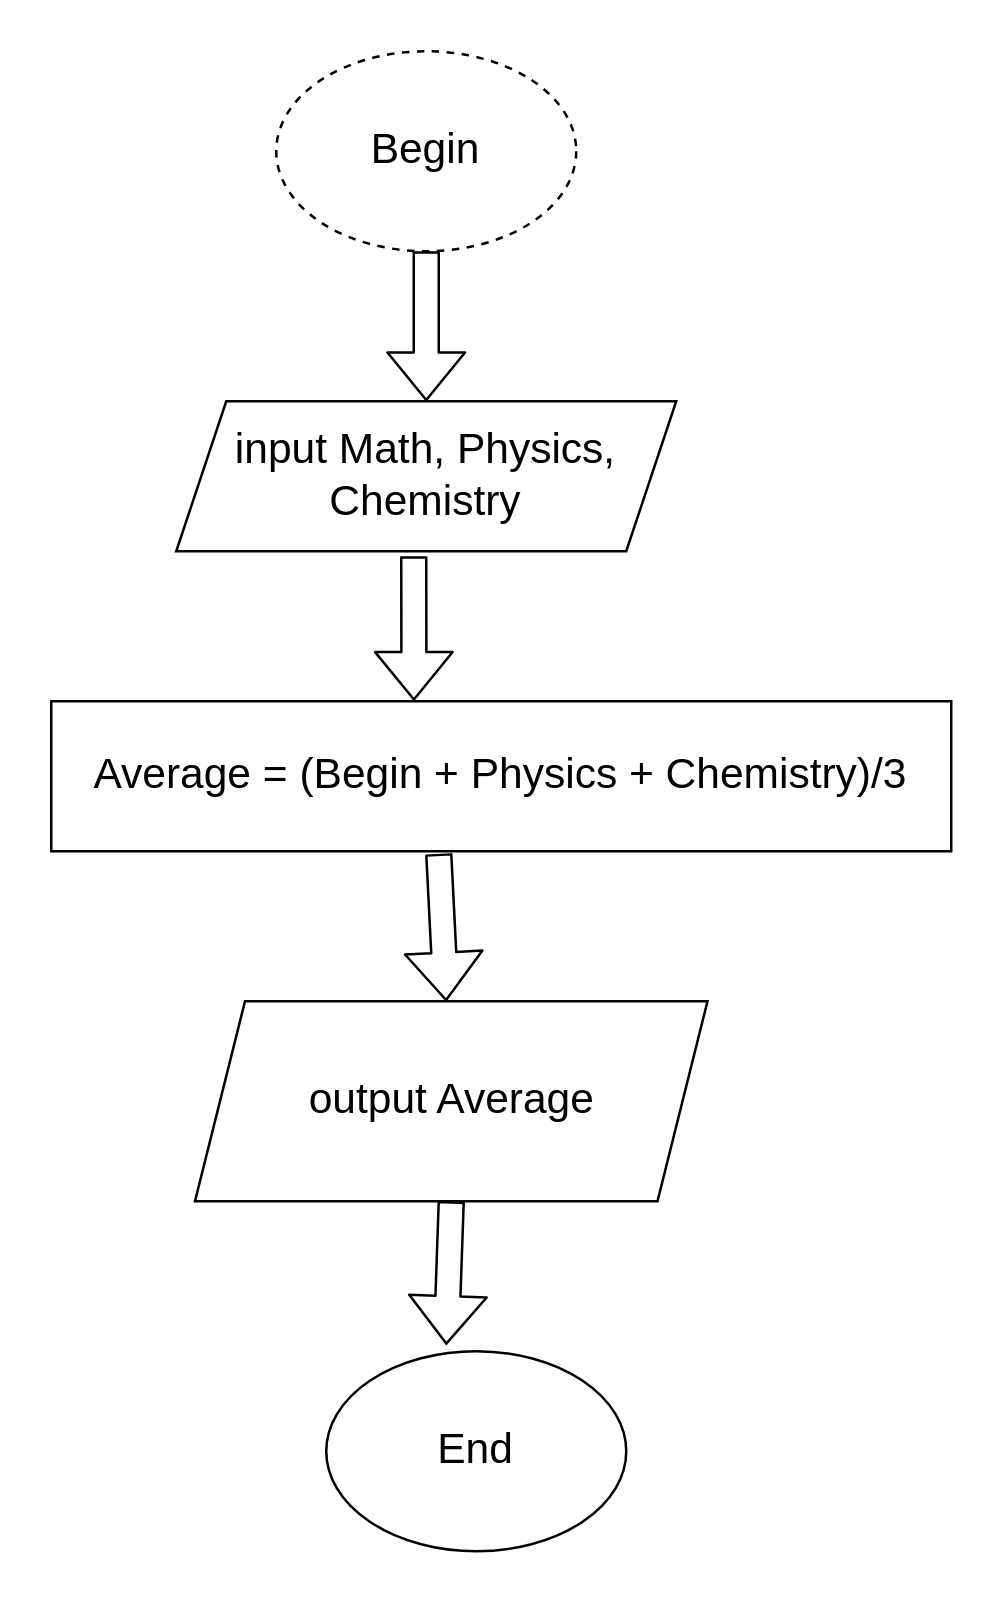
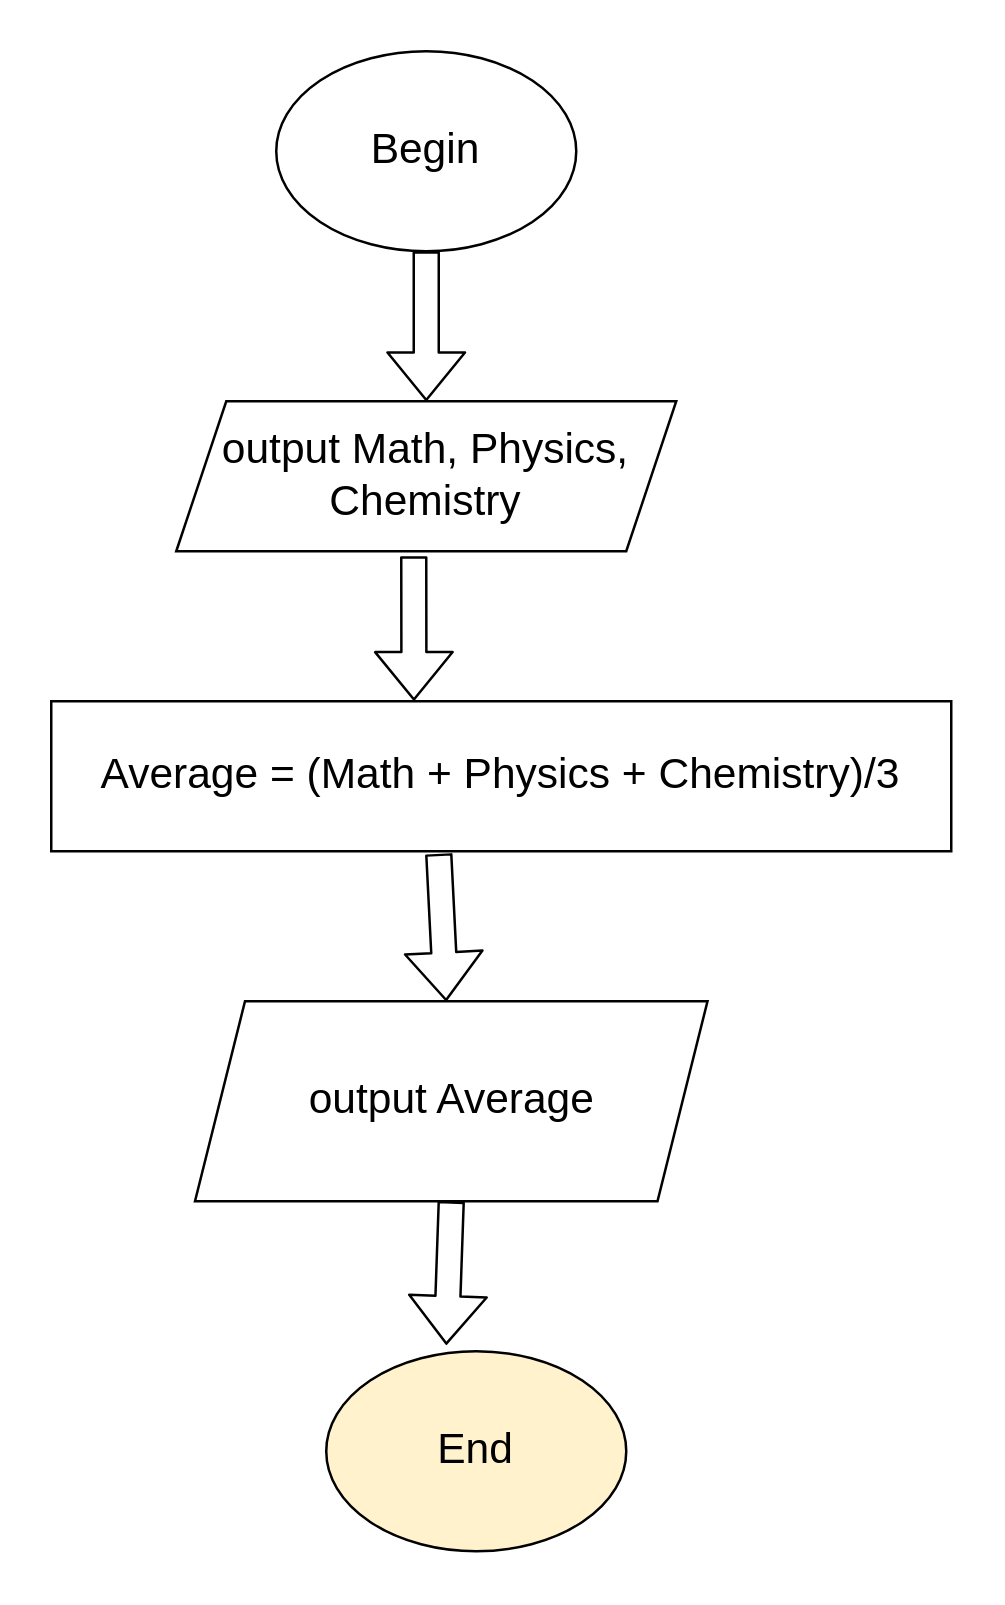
node "Begin": style dashed -> solid
node "input Math, Physics, Chemistry": label "input Math, Physics, Chemistry" -> "output Math, Physics, Chemistry"
node "Average = (Begin + Physics + Chemistry)/3": label "Average = (Begin + Physics + Chemistry)/3" -> "Average = (Math + Physics + Chemistry)/3"
node "End": fillcolor #ffffff -> #fff2cc
